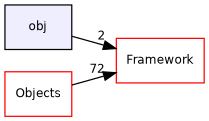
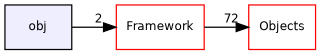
edge "Objects" -> "Framework": reversed
